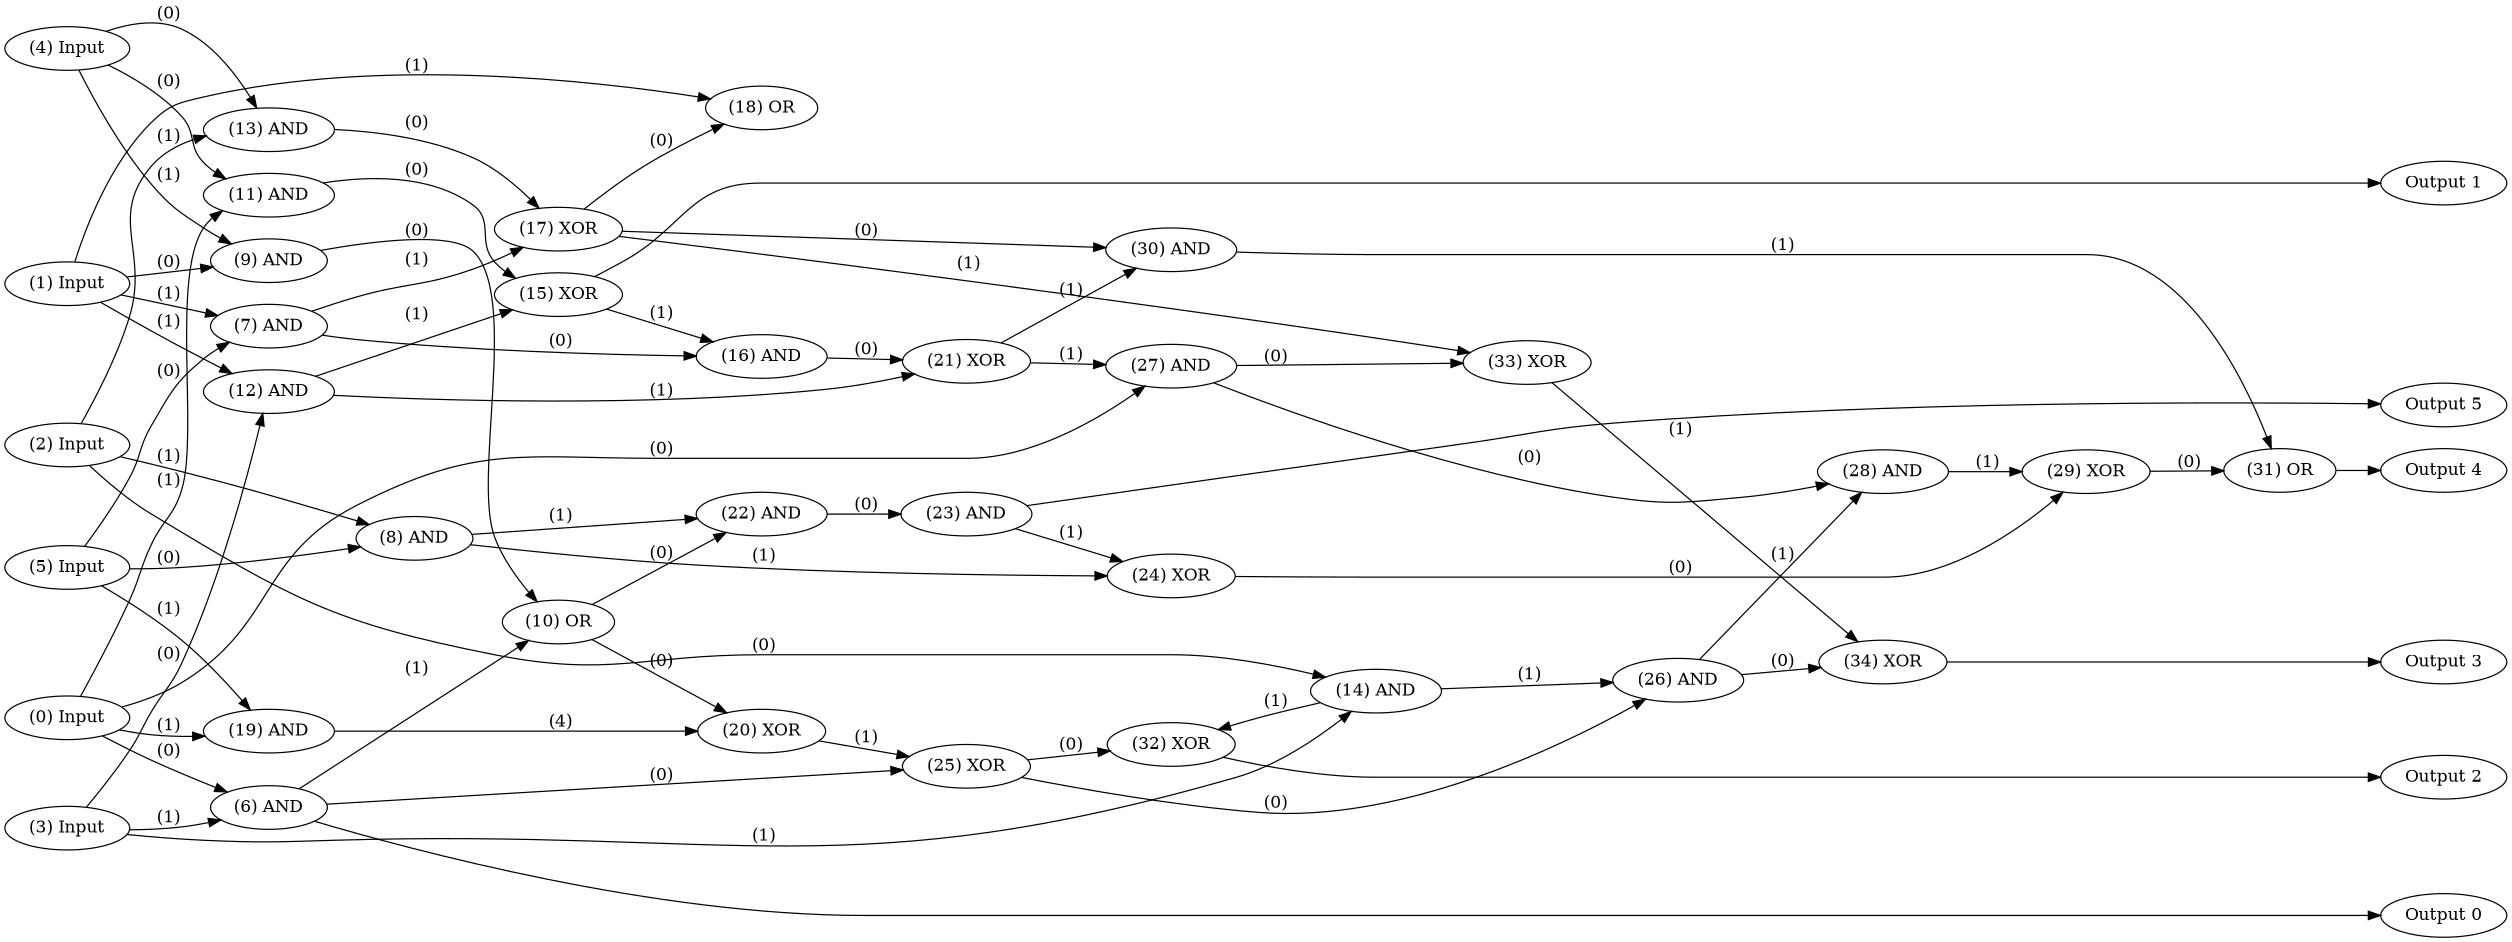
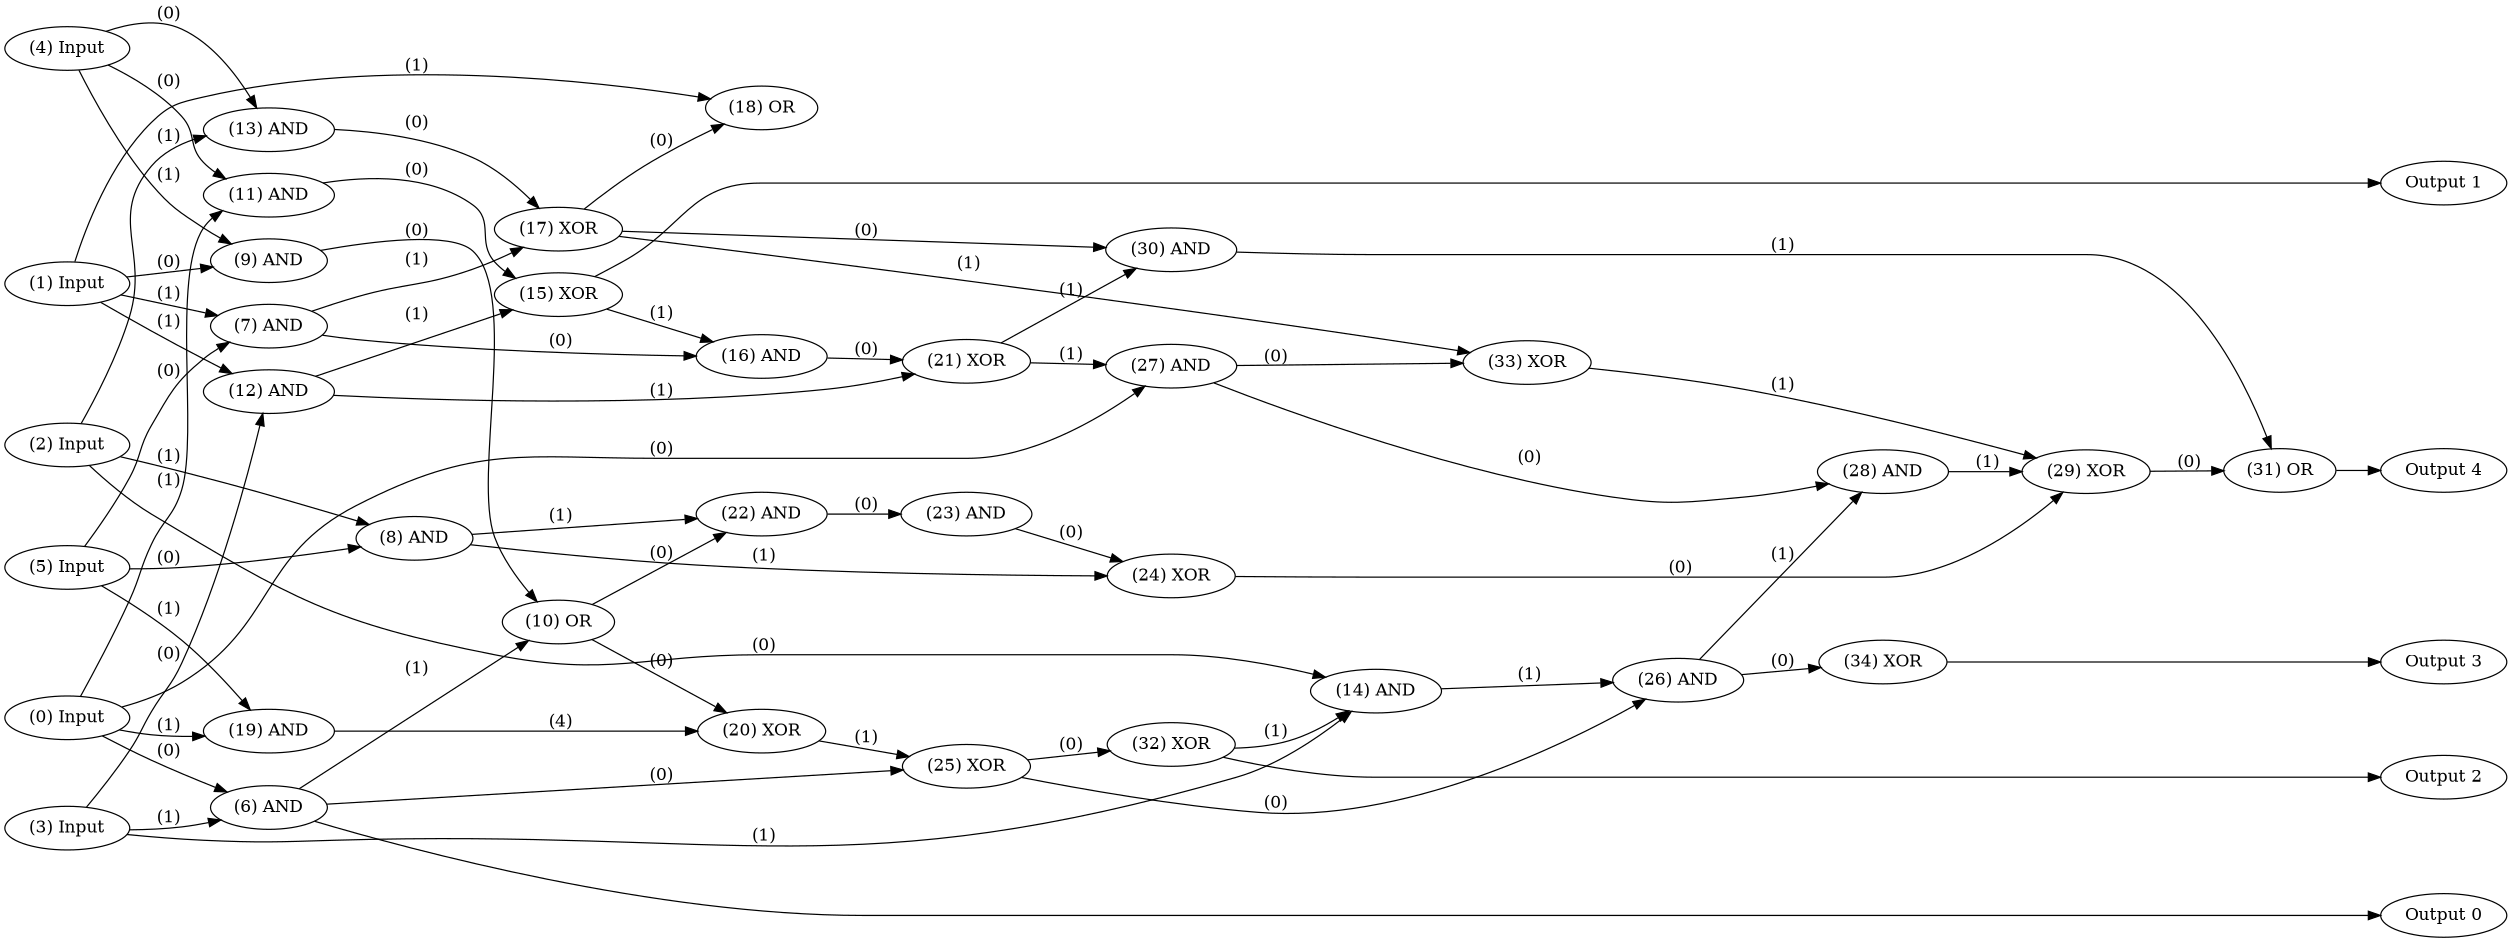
node "Output 5": removed
edge "(33) XOR" -> "(34) XOR": now "(33) XOR" -> "(29) XOR"
edge "(23) AND" -> "(24) XOR": label " (1)" -> " (0)"
edge "(14) AND" -> "(32) XOR": reversed
